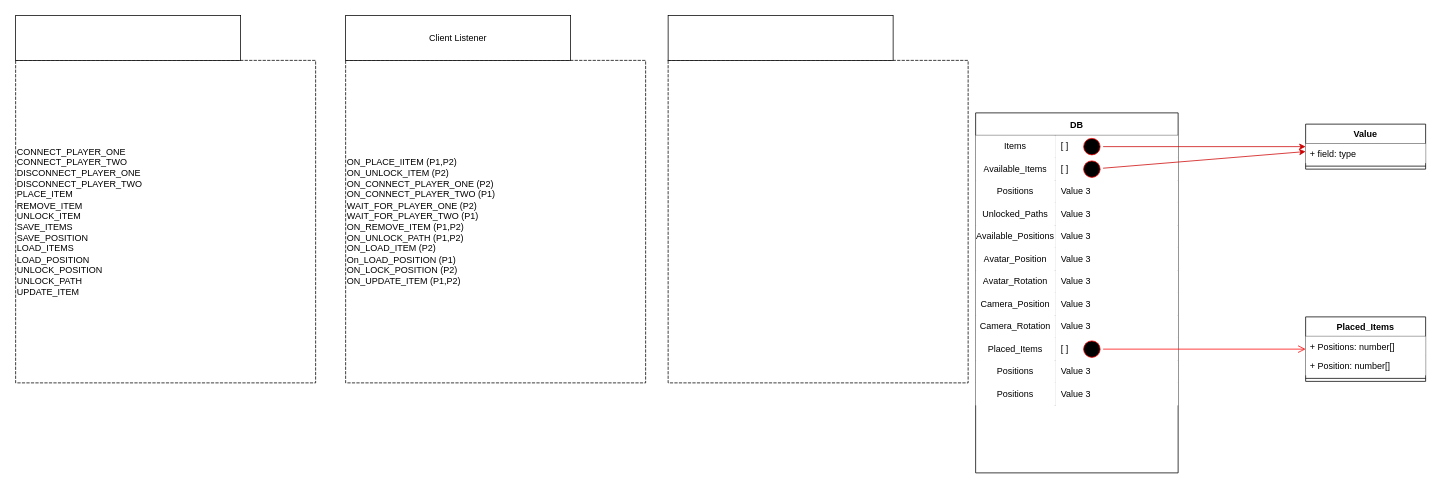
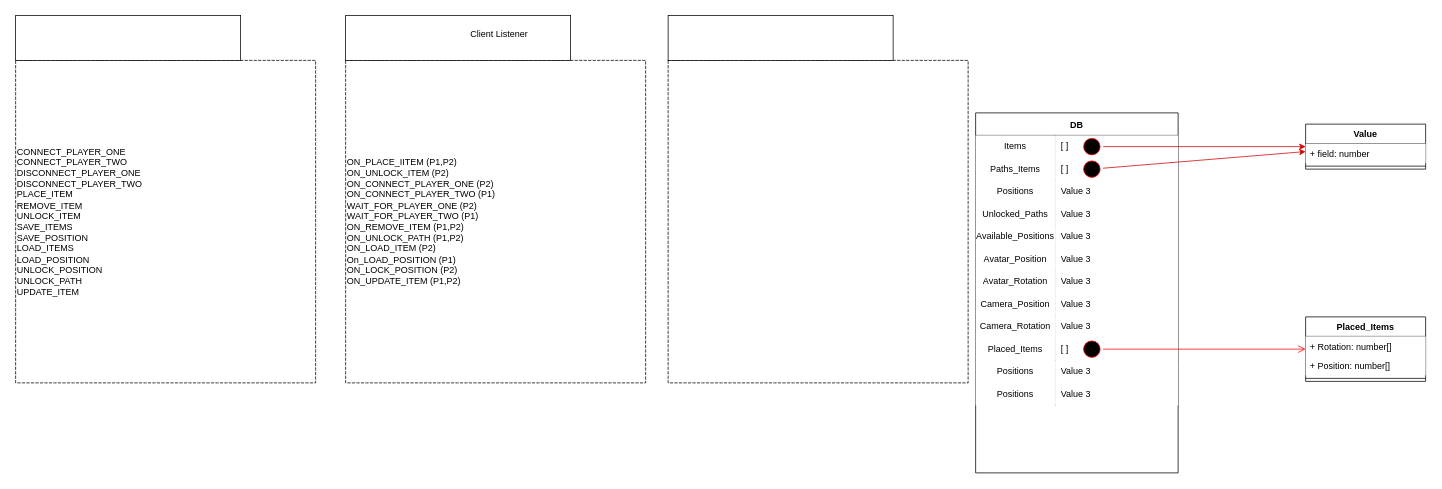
node "Client Listener": moved (458, 38) -> (499, 34)
node "+ field: type": label "+ field: type" -> "+ field: number"
node "Available_Items": label "Available_Items" -> "Paths_Items"
node "+ Positions: number[]": label "+ Positions: number[]" -> "+ Rotation: number[]"
